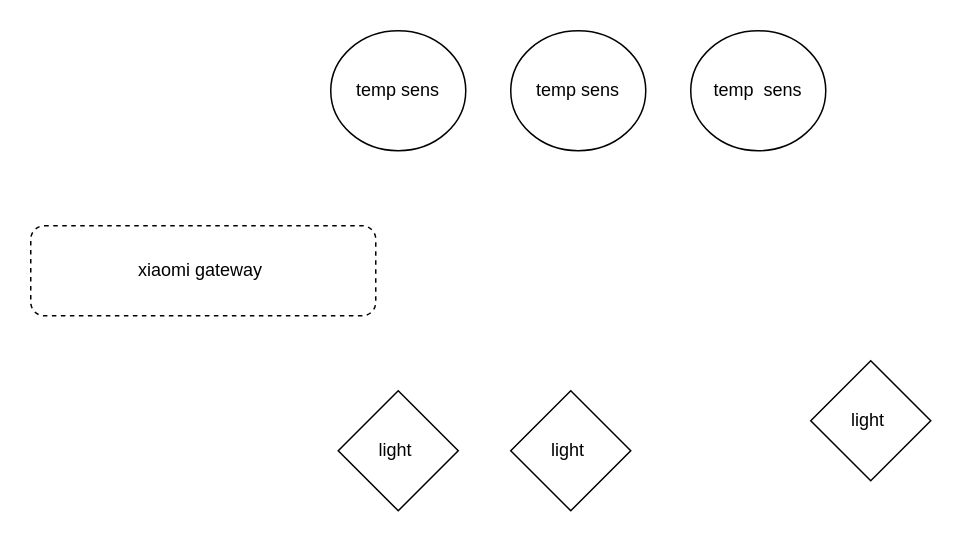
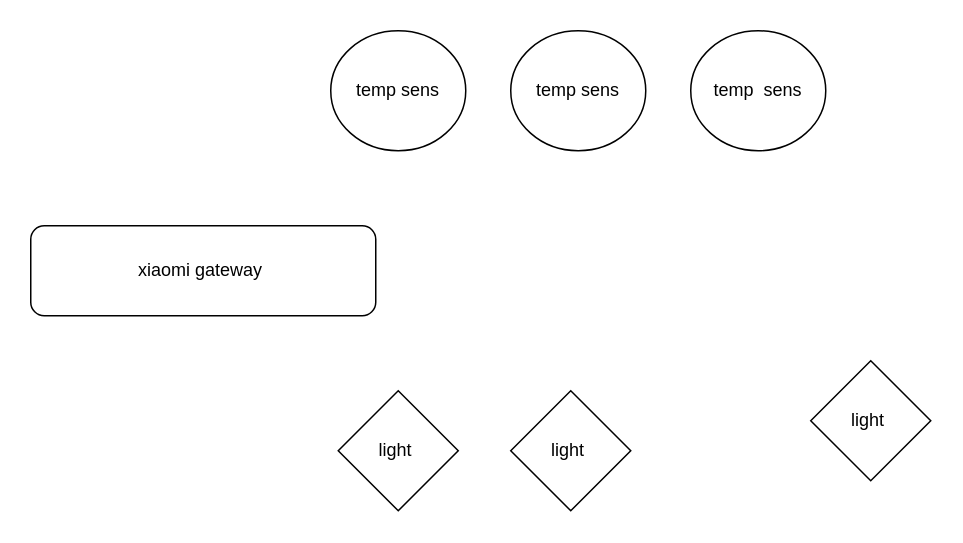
node "xiaomi gateway": style dashed -> solid
